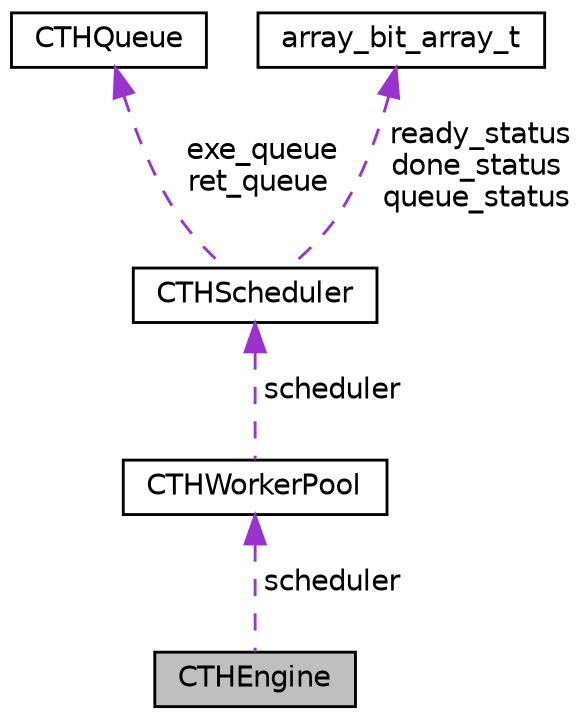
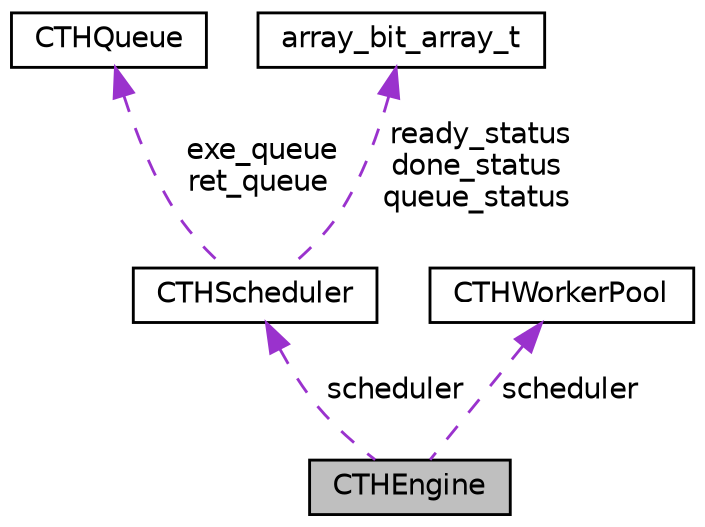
edge "CTHWorkerPool" -> "CTHScheduler": now "CTHEngine" -> "CTHScheduler"
